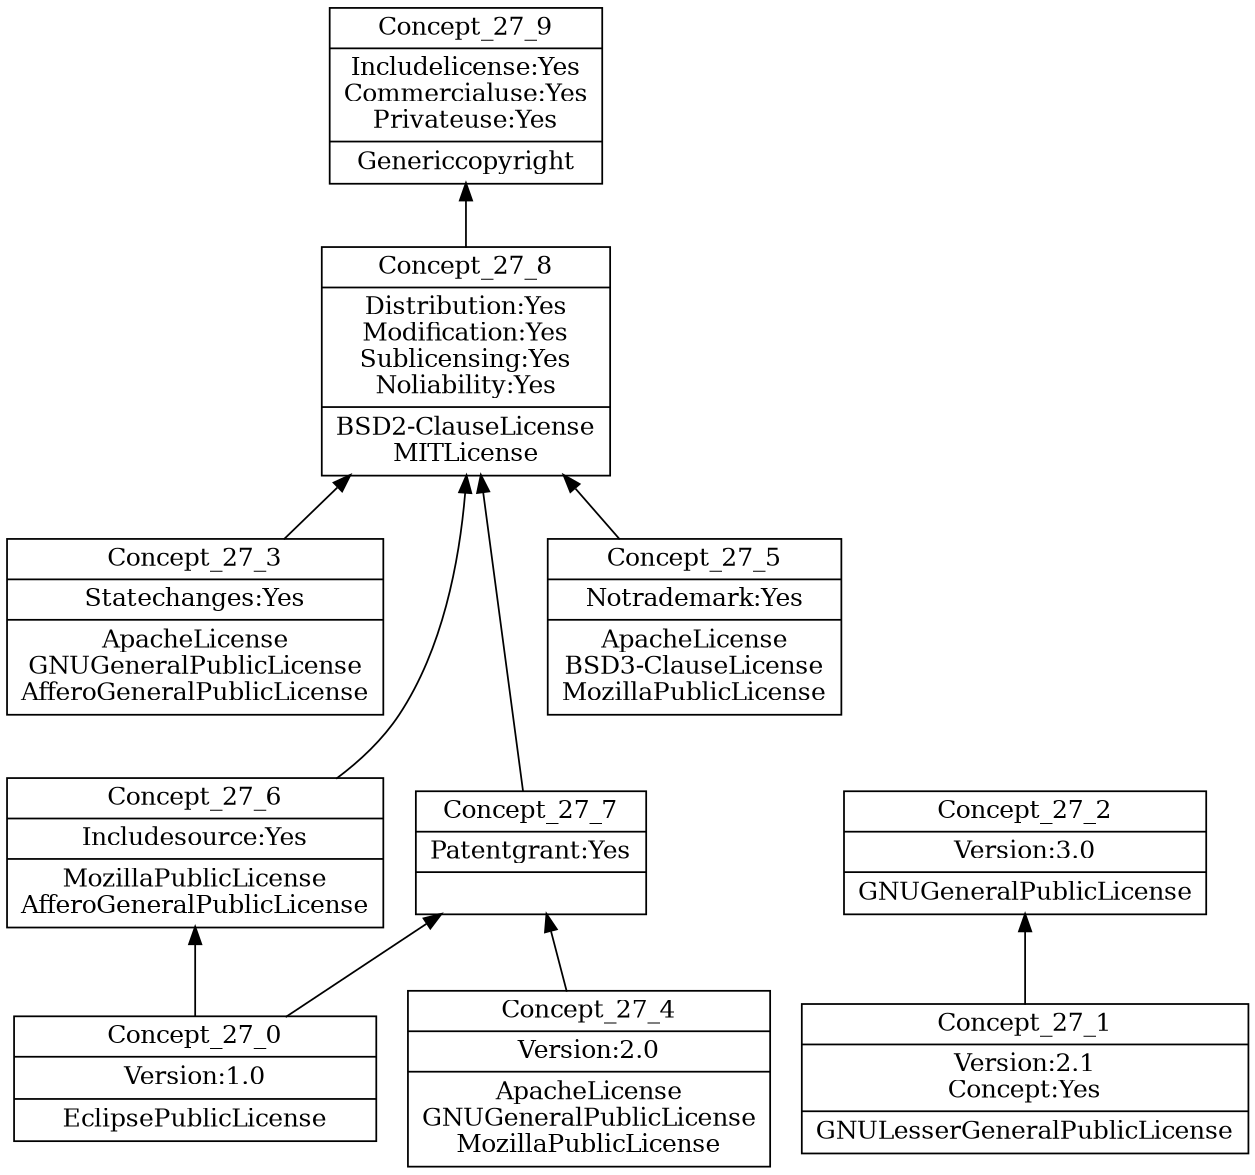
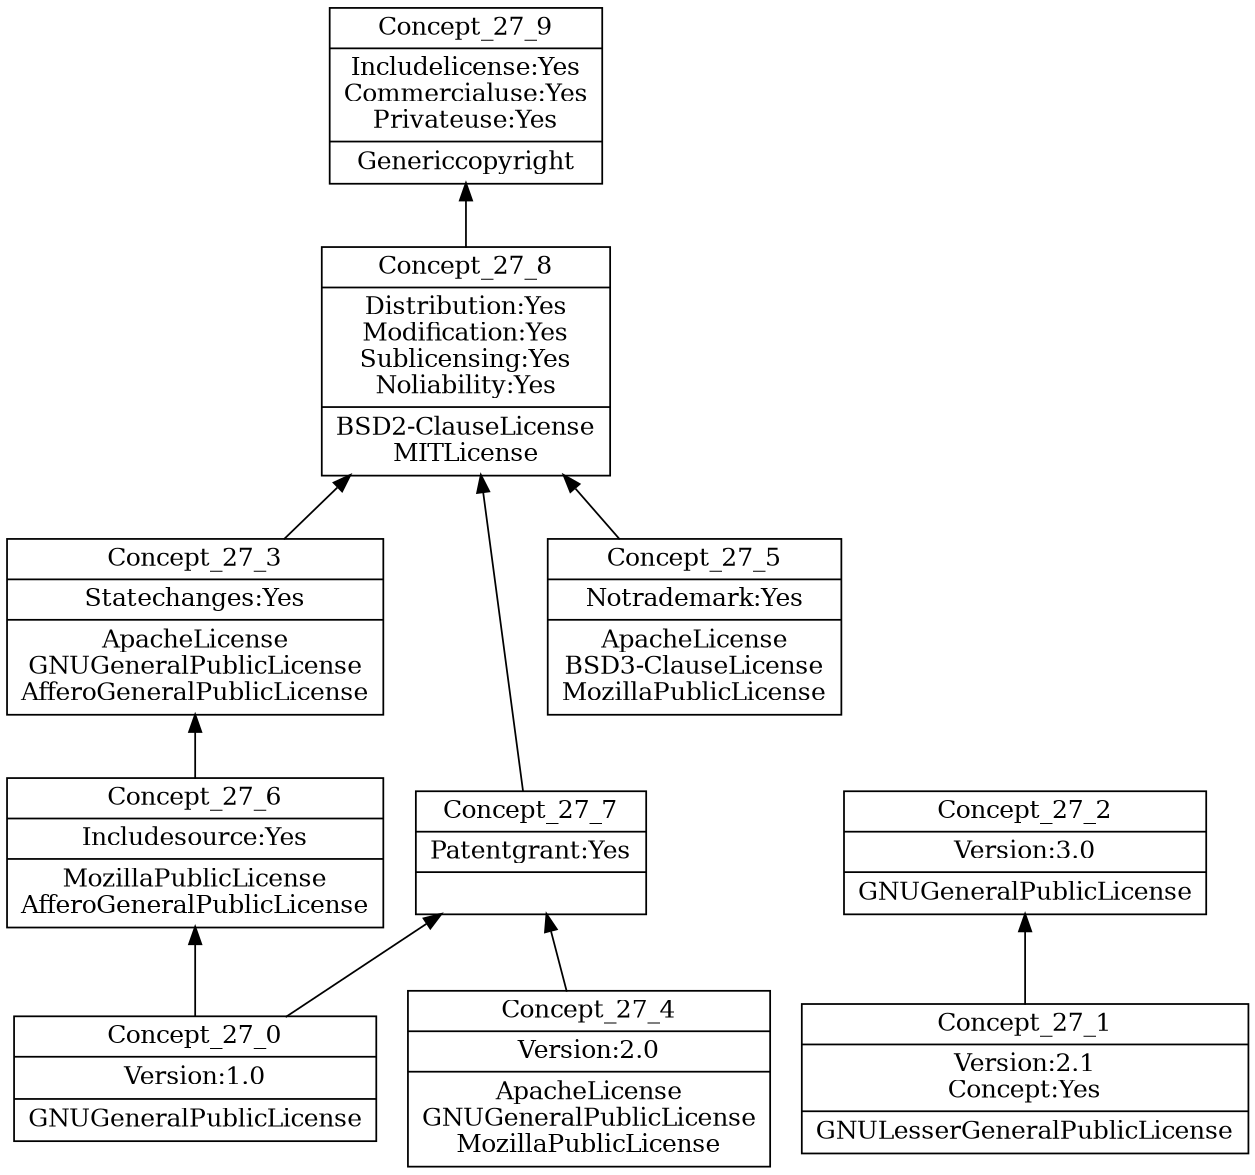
edge "Concept_27_6" -> "Concept_27_8": now "Concept_27_6" -> "Concept_27_3"
node "Concept_27_0": text "EclipsePublicLicense" -> "GNUGeneralPublicLicense"
